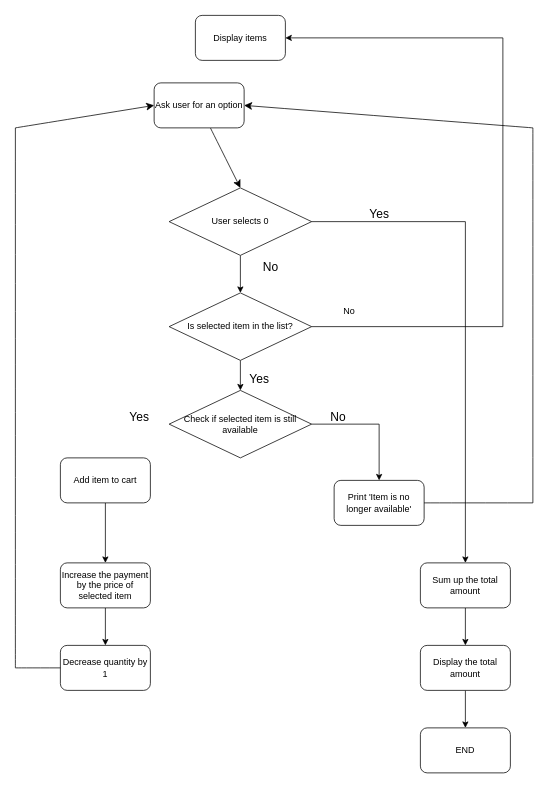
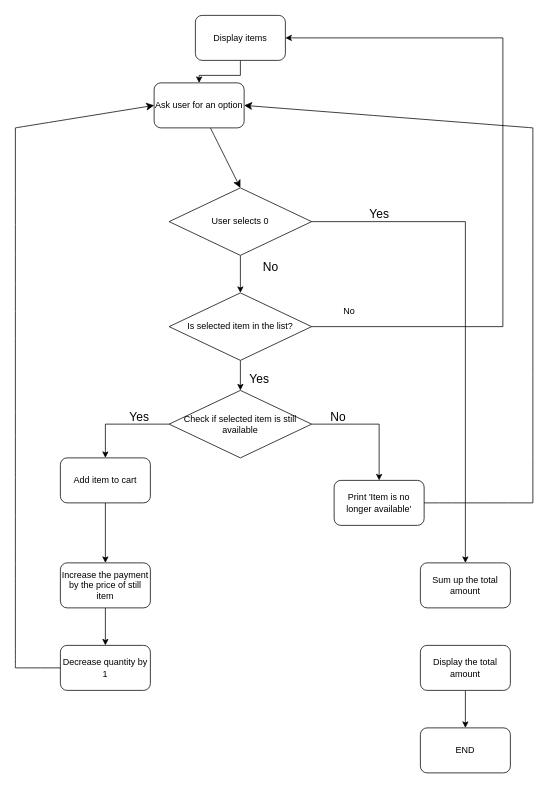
edge "Display items" -> "Ask user for an option": added
edge "Check if selected item is still available" -> "Add item to cart": added
node "Increase the payment by the price of selected item": label "Increase the payment by the price of selected item" -> "Increase the payment by the price of still item"
edge "Sum up the total amount" -> "Display the total amount": removed
